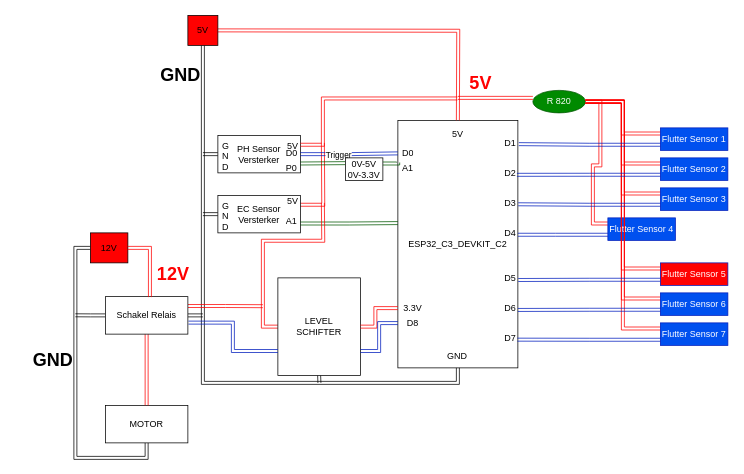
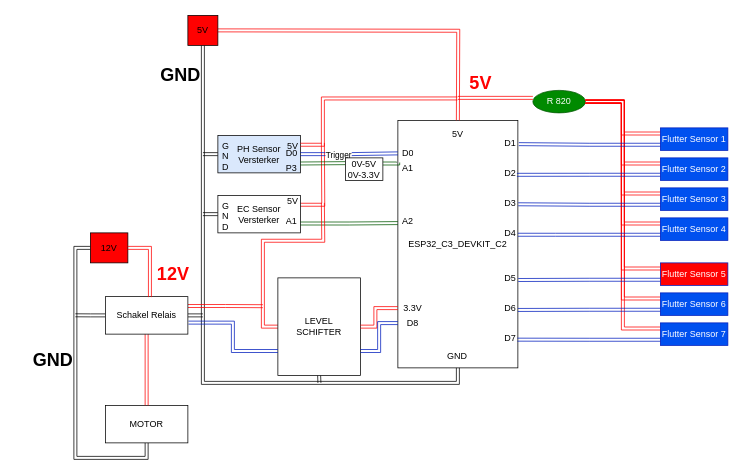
node "PH Sensor Versterker": fillcolor #ffffff -> #dae8fc
node "P0": label "P0" -> "P3"
node "A2": added
node "Flutter Sensor 4": moved (642, 229) -> (694, 229)
